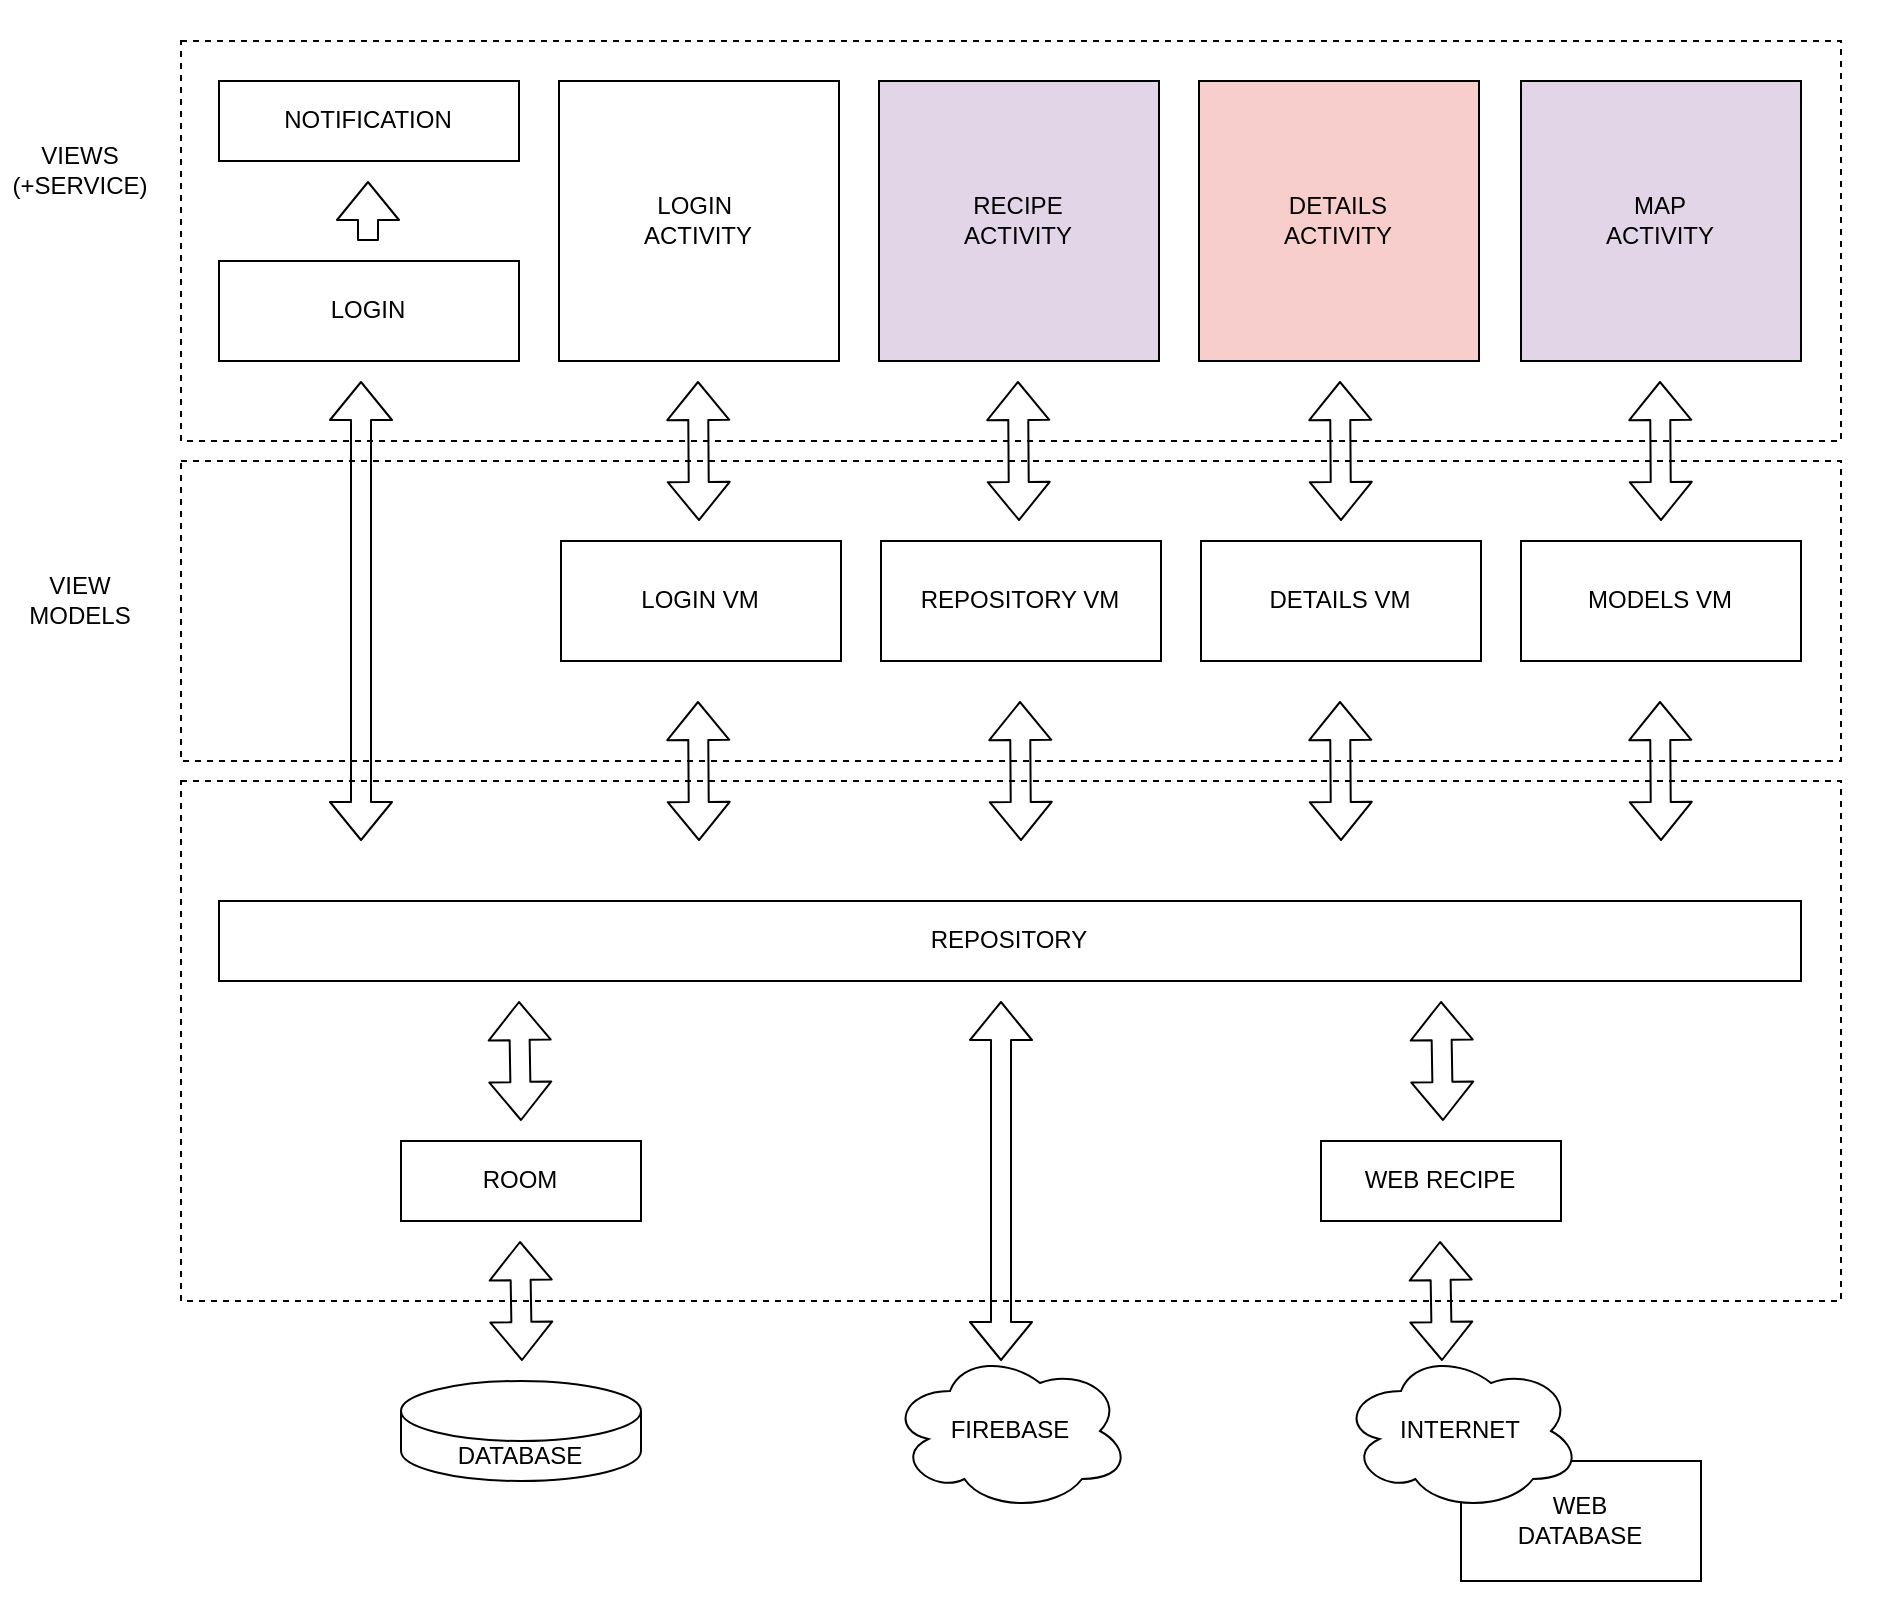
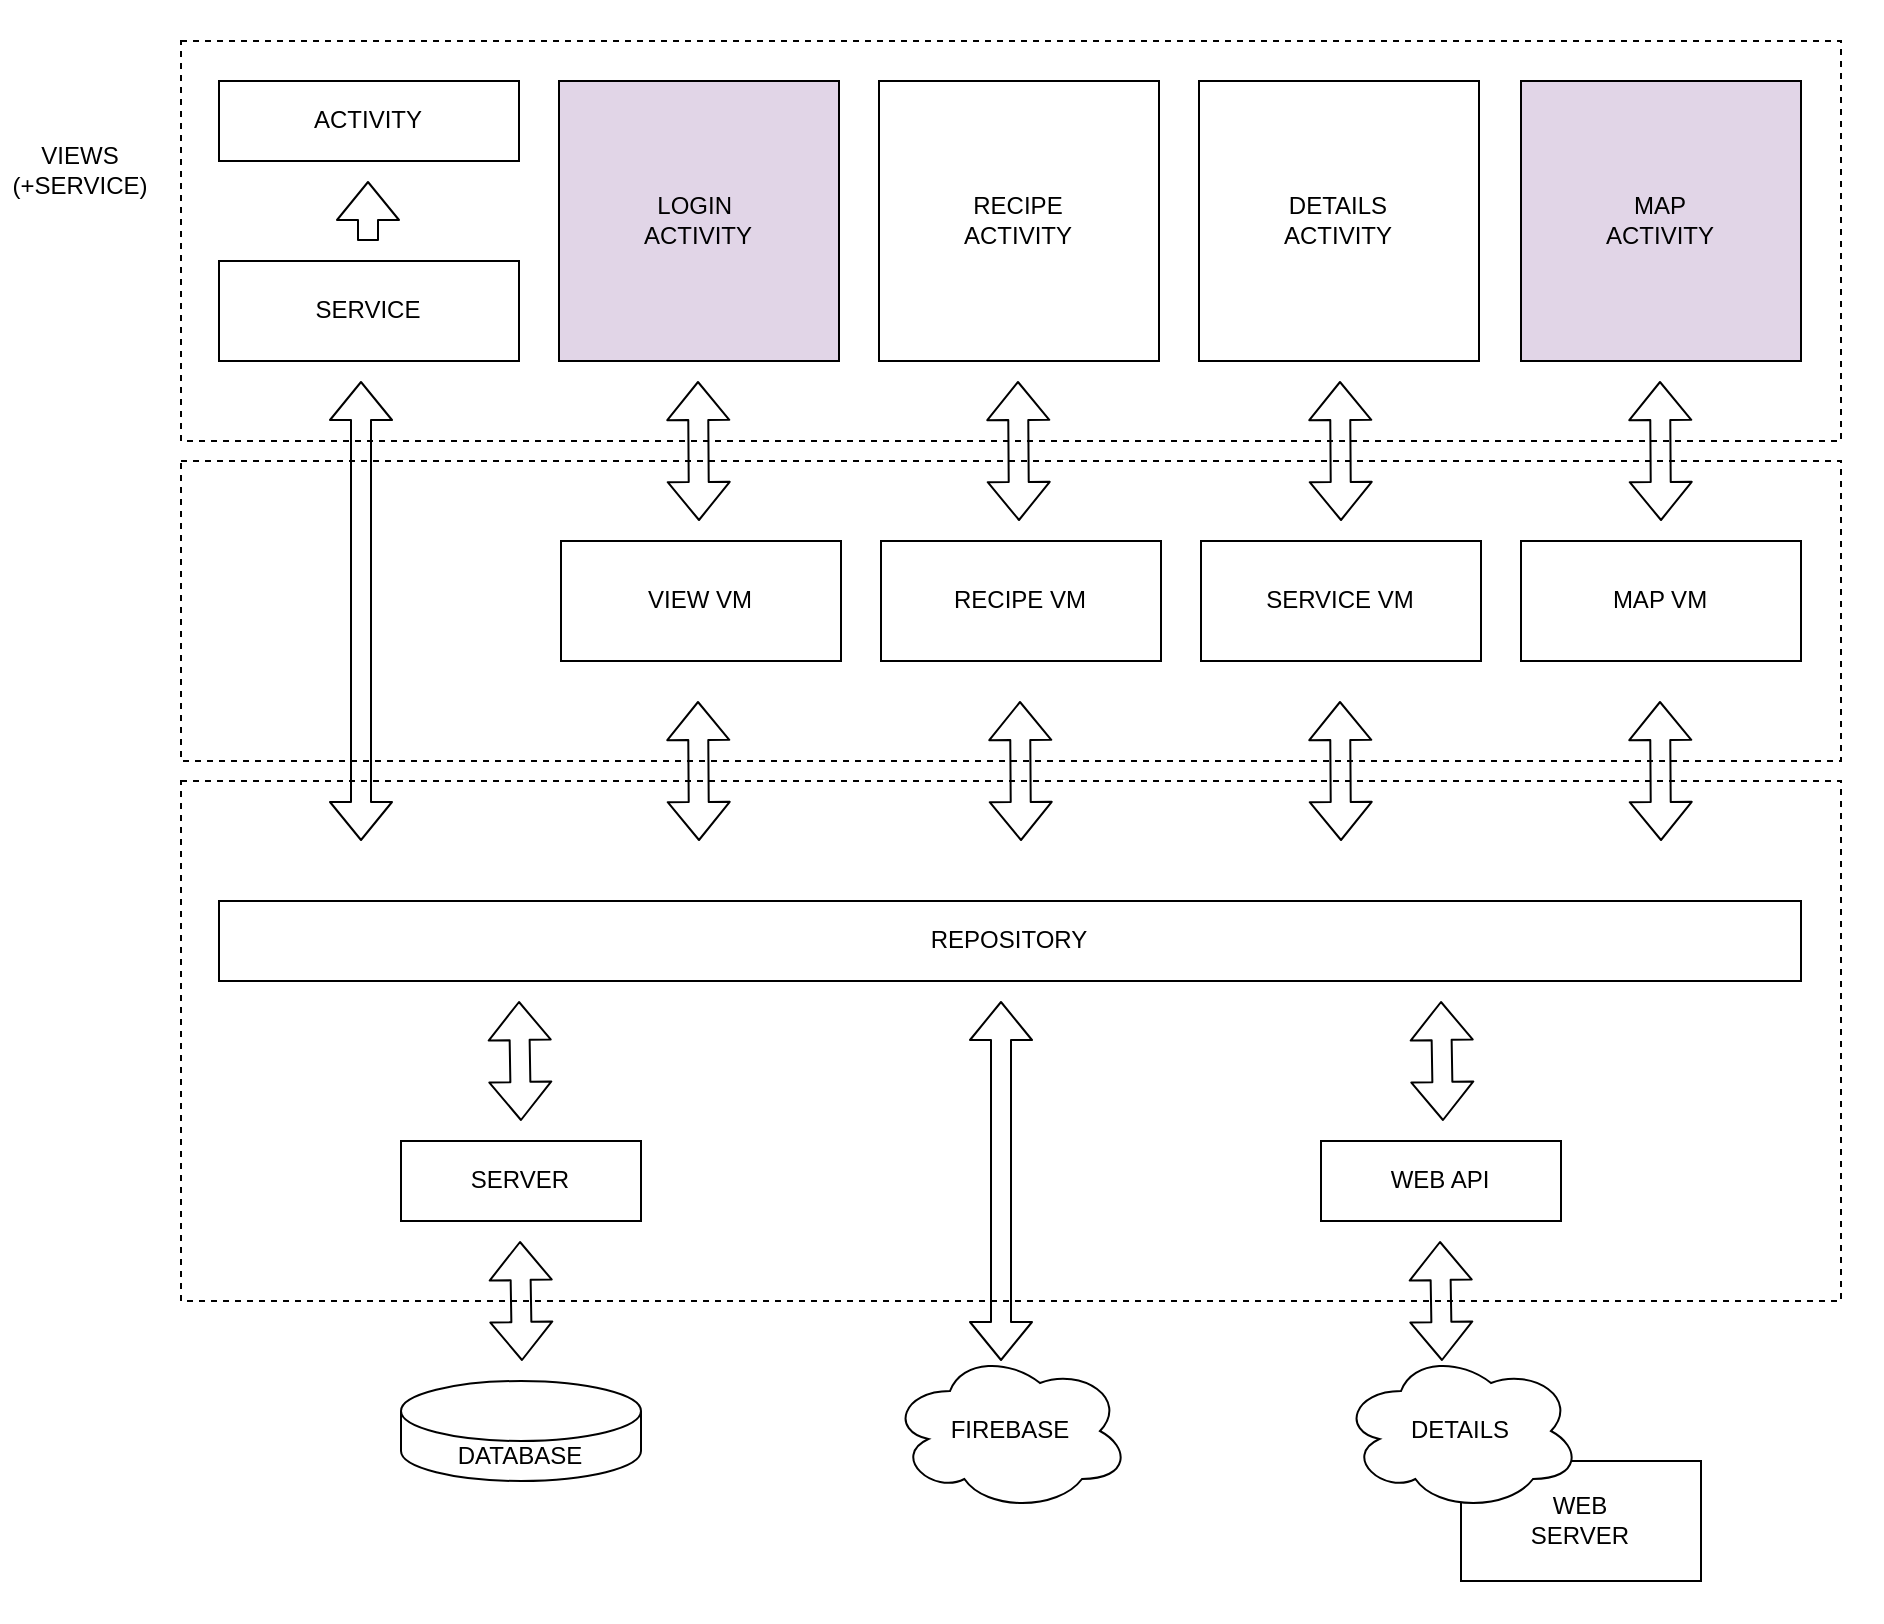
node "NOTIFICATION": label "NOTIFICATION" -> "ACTIVITY"
node "LOGIN ACTIVITY": fillcolor #ffffff -> #e1d5e7
node "RECIPE ACTIVITY": fillcolor #e1d5e7 -> #ffffff
node "DETAILS ACTIVITY": fillcolor #f8cecc -> #ffffff
node "LOGIN": label "LOGIN" -> "SERVICE"
node "VIEW MODELS": removed
node "LOGIN VM": label "LOGIN VM" -> "VIEW VM"
node "REPOSITORY VM": label "REPOSITORY VM" -> "RECIPE VM"
node "DETAILS VM": label "DETAILS VM" -> "SERVICE VM"
node "MODELS VM": label "MODELS VM" -> "MAP VM"
node "ROOM": label "ROOM" -> "SERVER"
node "WEB RECIPE": label "WEB RECIPE" -> "WEB API"
node "INTERNET": label "INTERNET" -> "DETAILS"
node "WEB DATABASE": label "WEB DATABASE" -> "WEB SERVER"
